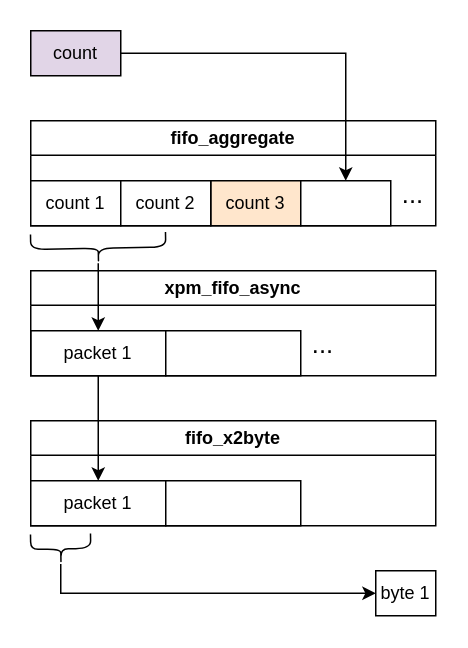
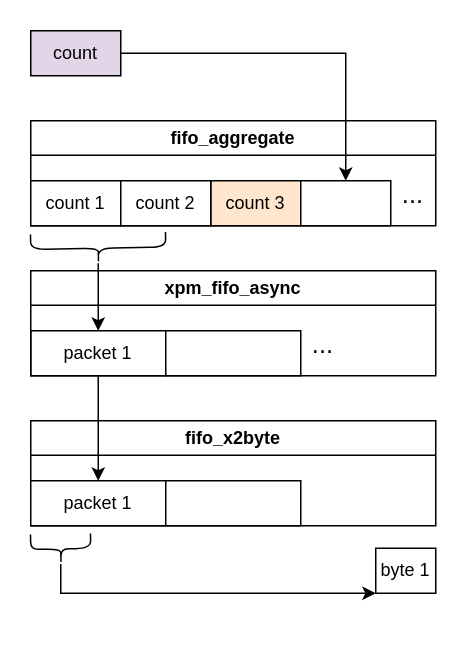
node "byte 1": moved (406, 593) -> (406, 571)
